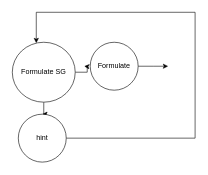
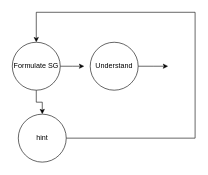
node "Formulate": label "Formulate" -> "Understand"
node "Formulate SG": size 63x60 -> 48x48
